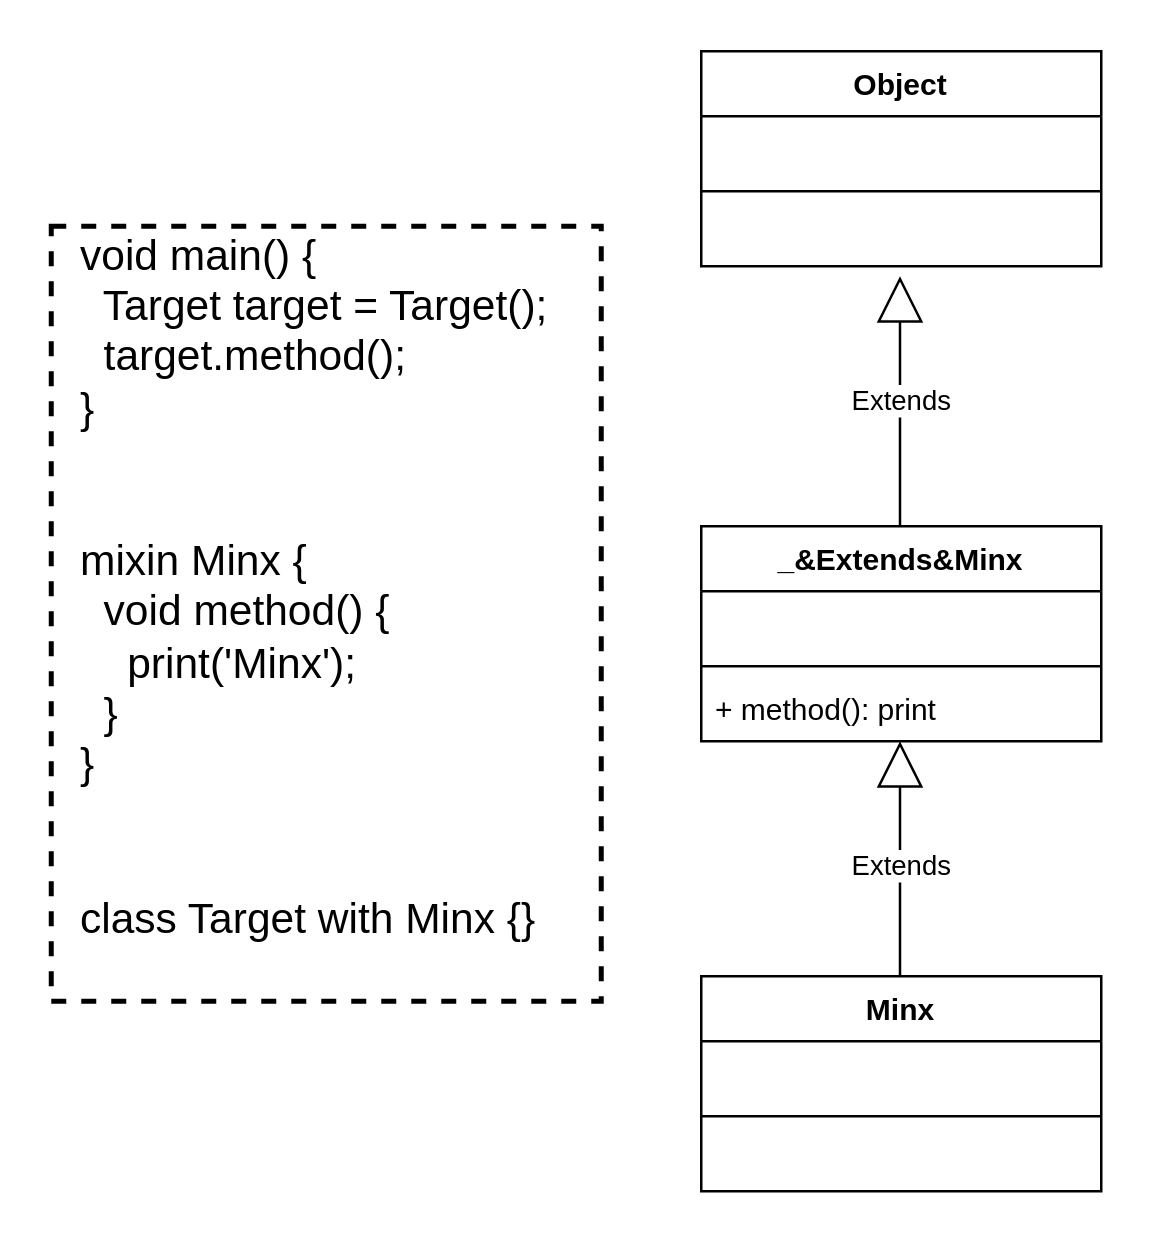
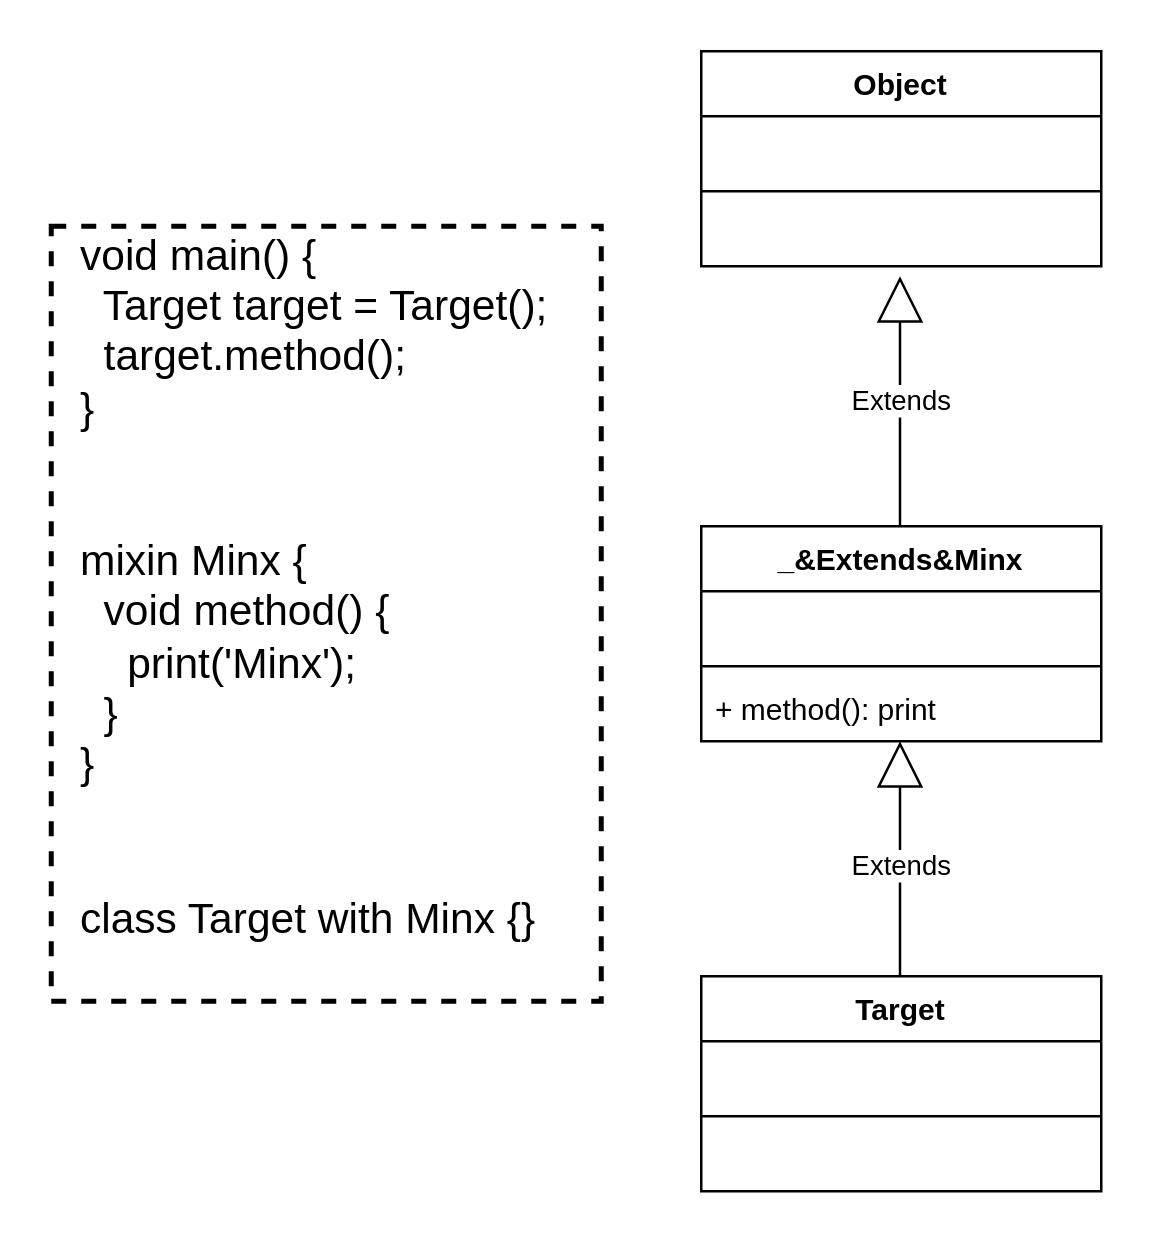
node "Minx": label "Minx" -> "Target"
